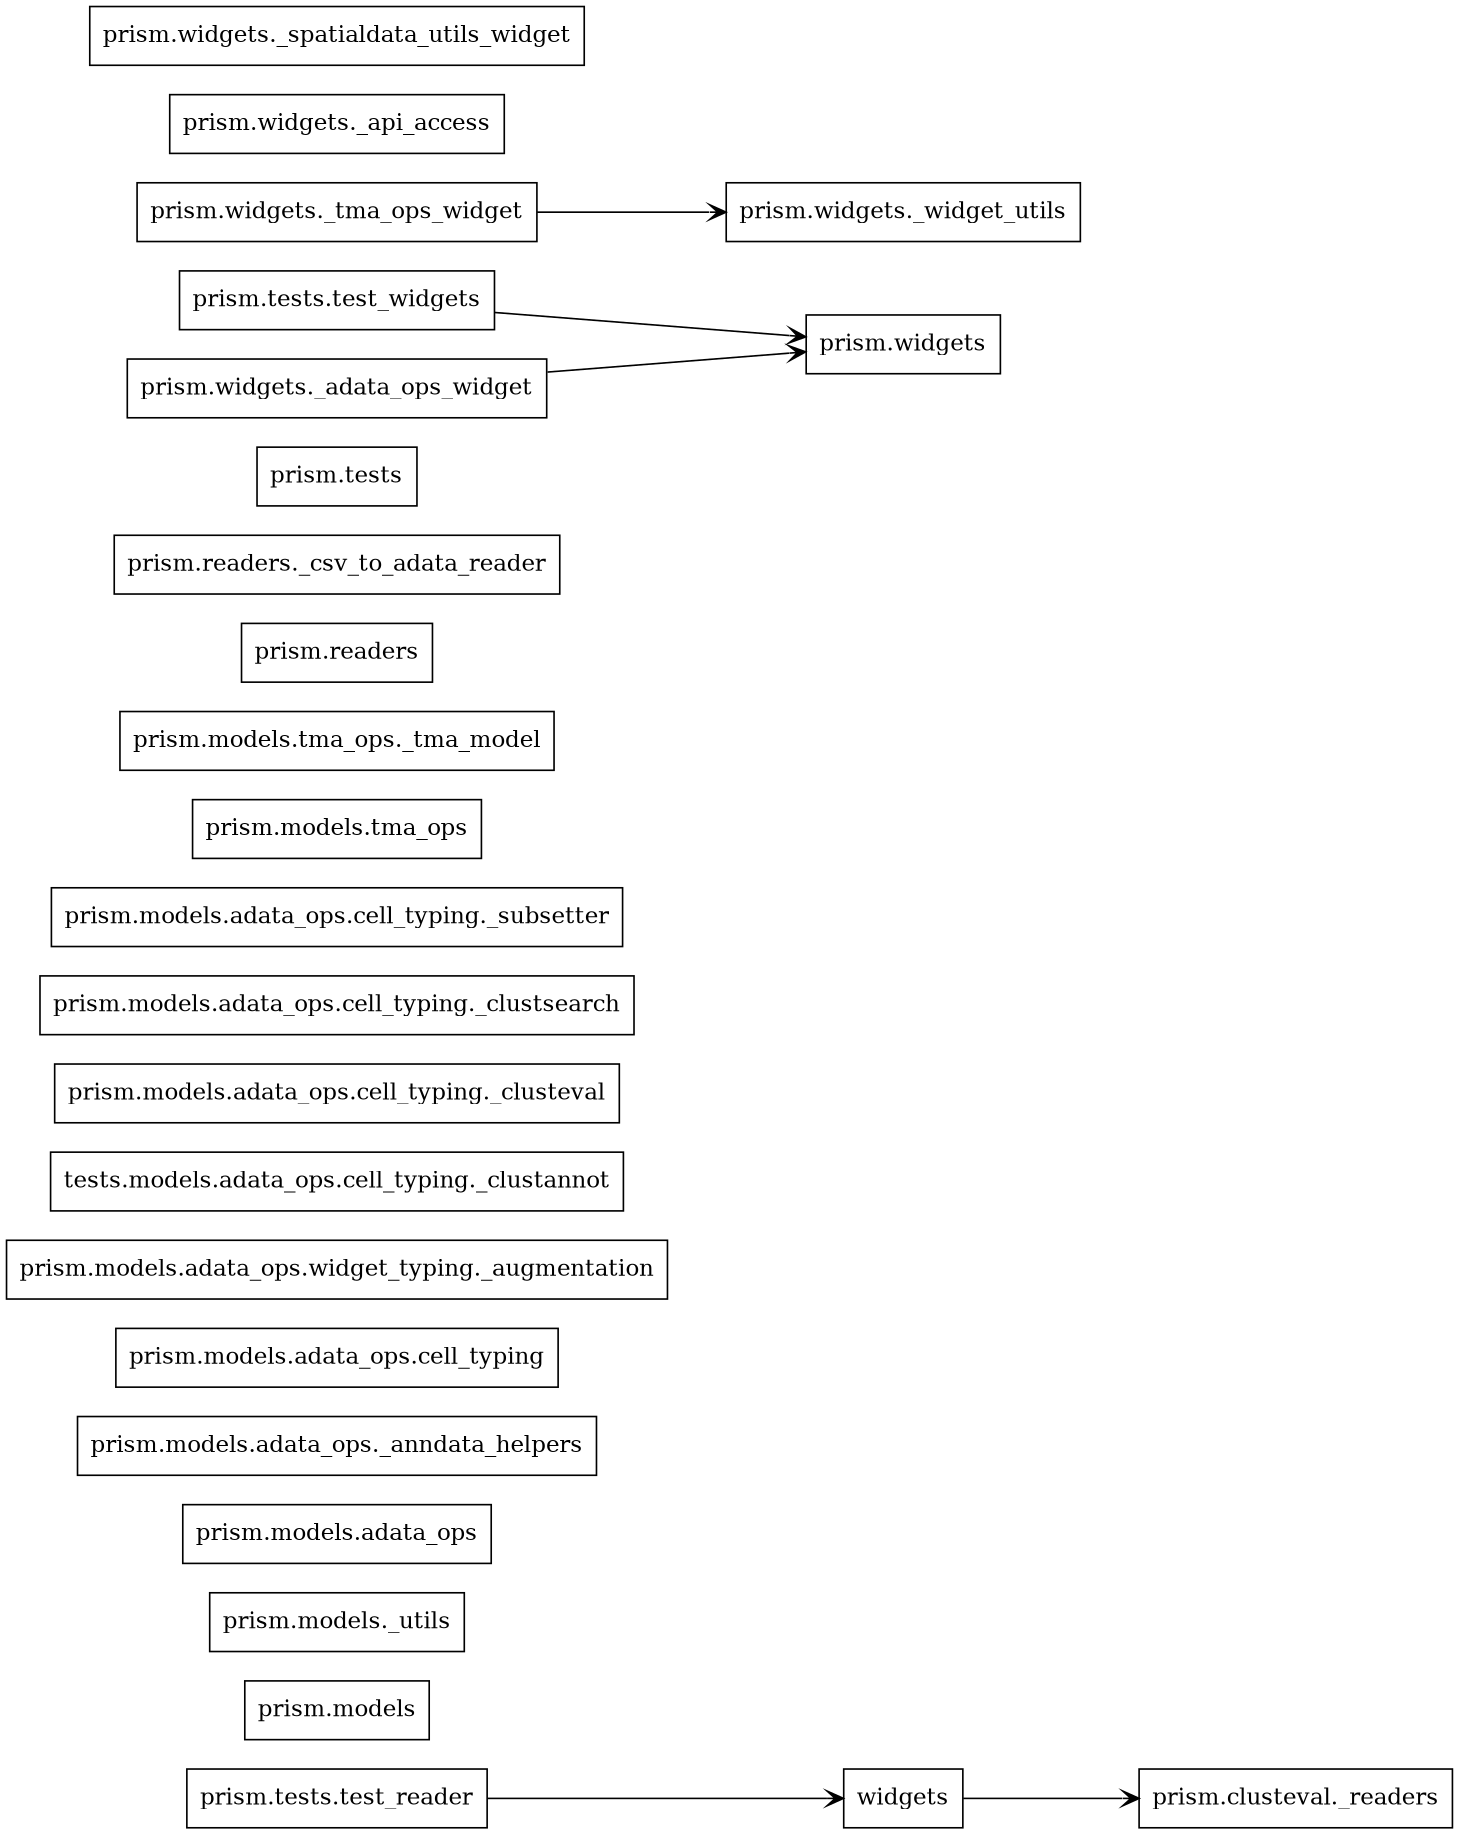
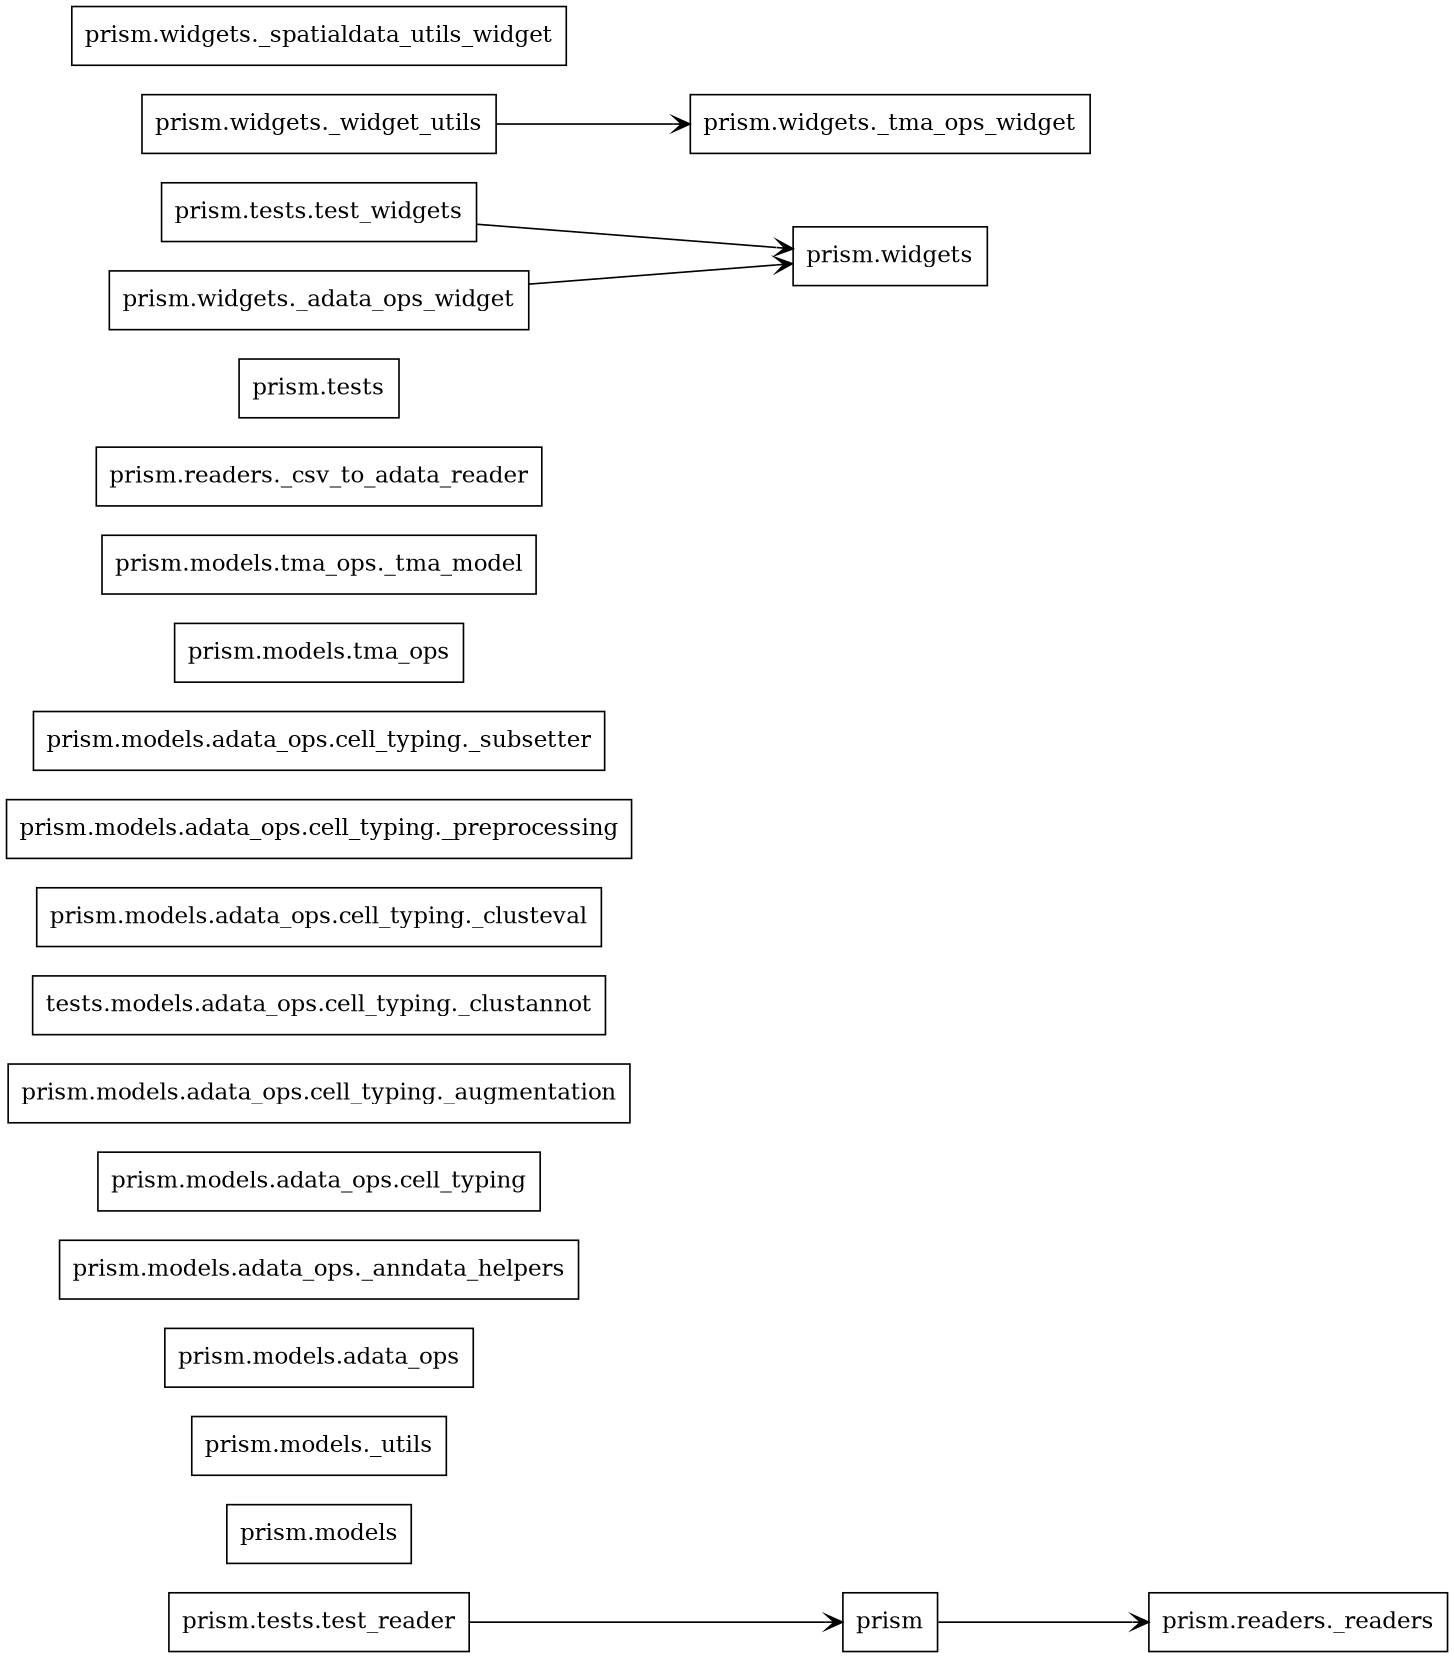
node "prism.widgets._api_access": removed
edge "prism.widgets._tma_ops_widget" -> "prism.widgets._widget_utils": reversed
node "prism.readers": removed
node "prism.models.adata_ops.cell_typing._preprocessing": added
node "prism.models.adata_ops.cell_typing._clustsearch": removed
node "prism.models.adata_ops.widget_typing._augmentation": label "prism.models.adata_ops.widget_typing._augmentation" -> "prism.models.adata_ops.cell_typing._augmentation"
node "widgets": label "widgets" -> "prism"
node "prism.clusteval._readers": label "prism.clusteval._readers" -> "prism.readers._readers"
